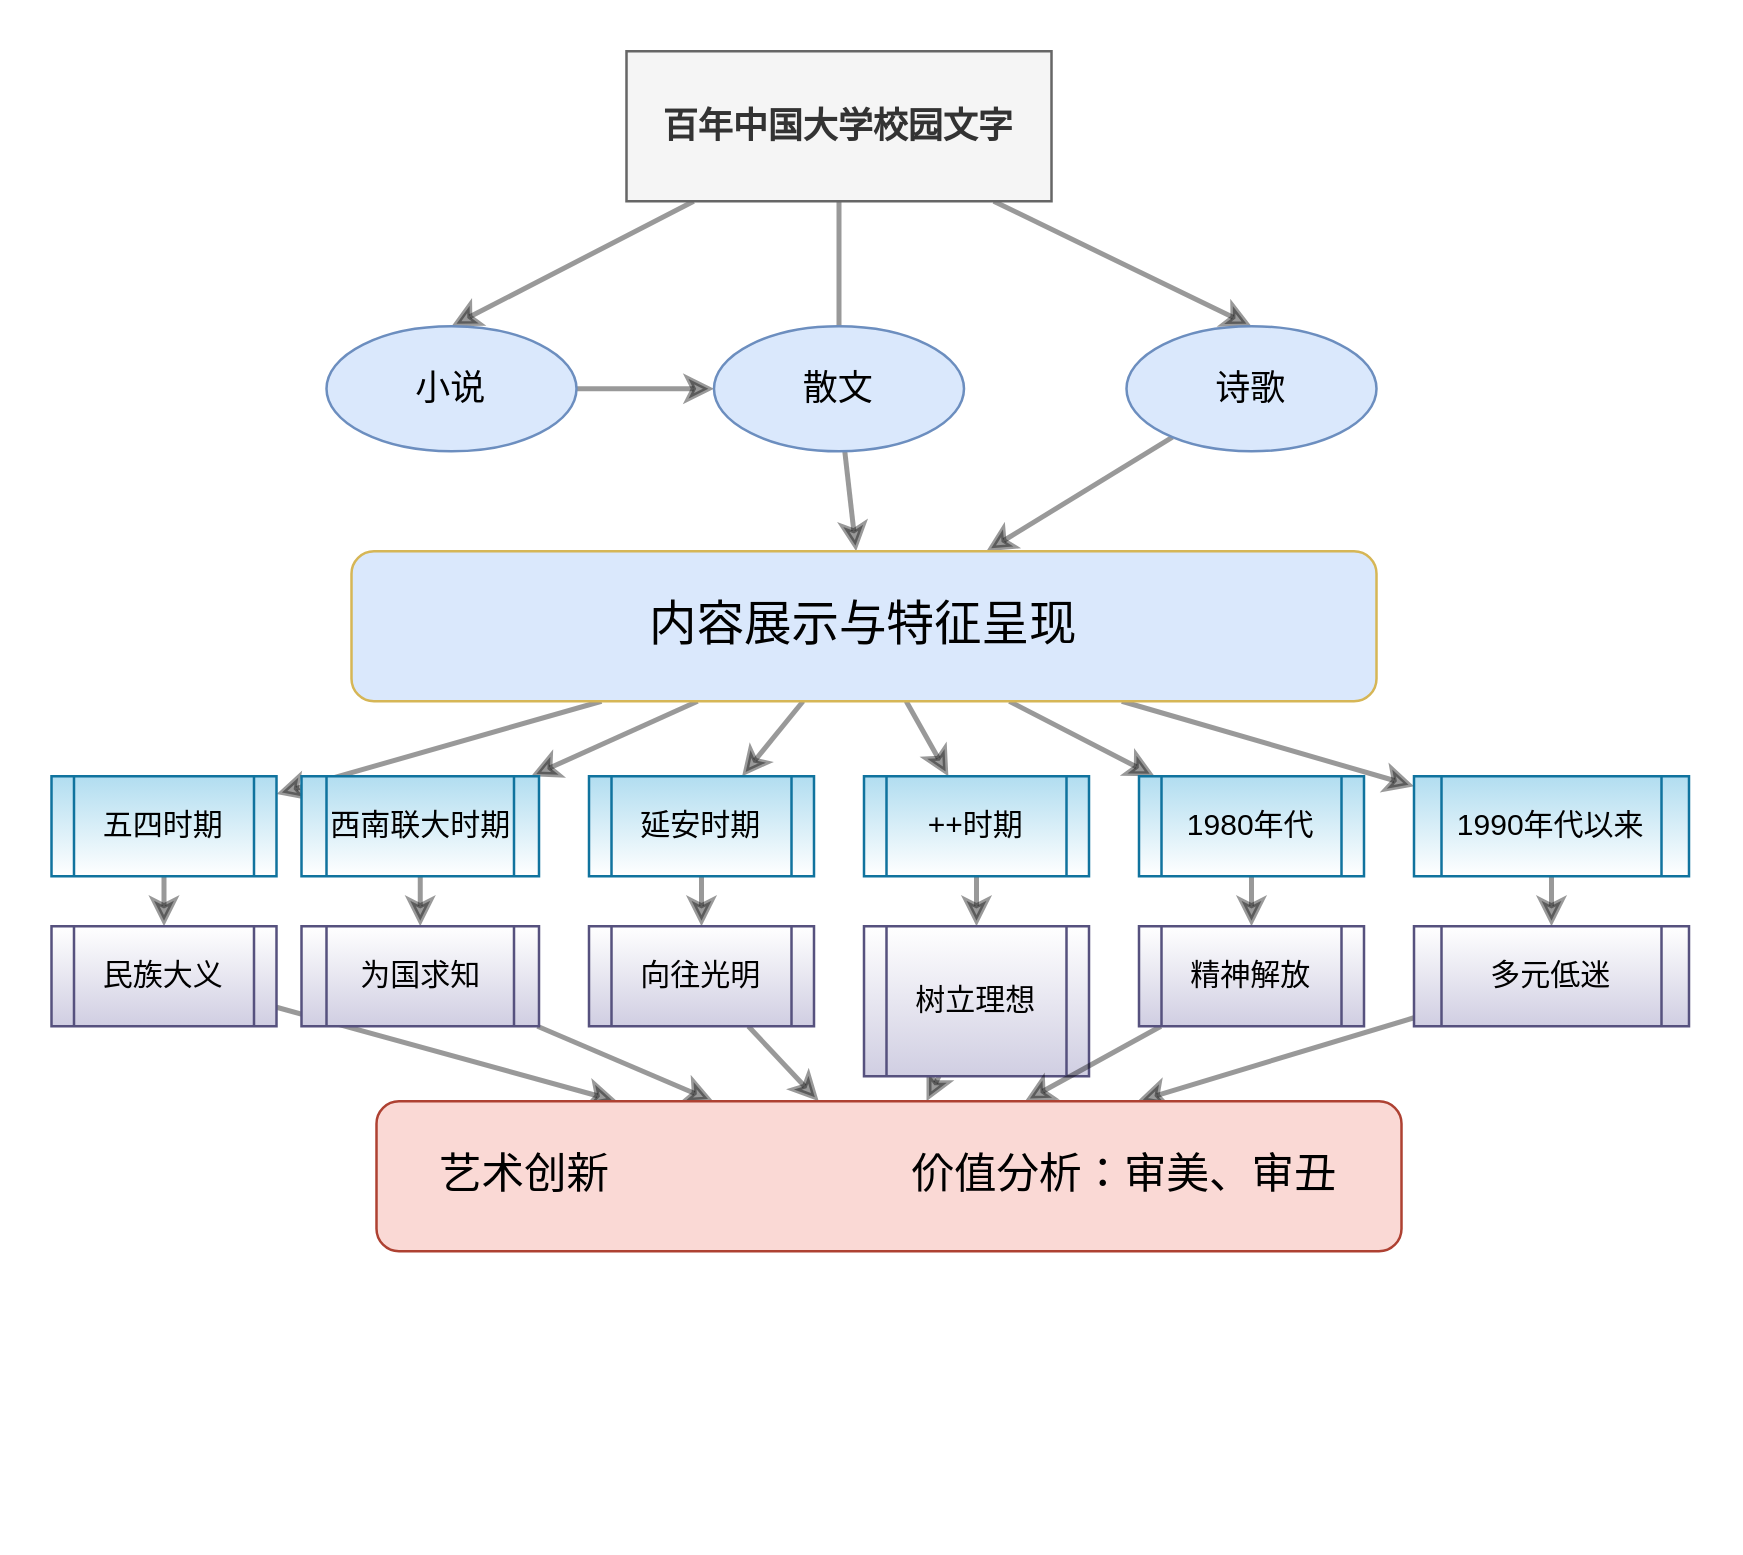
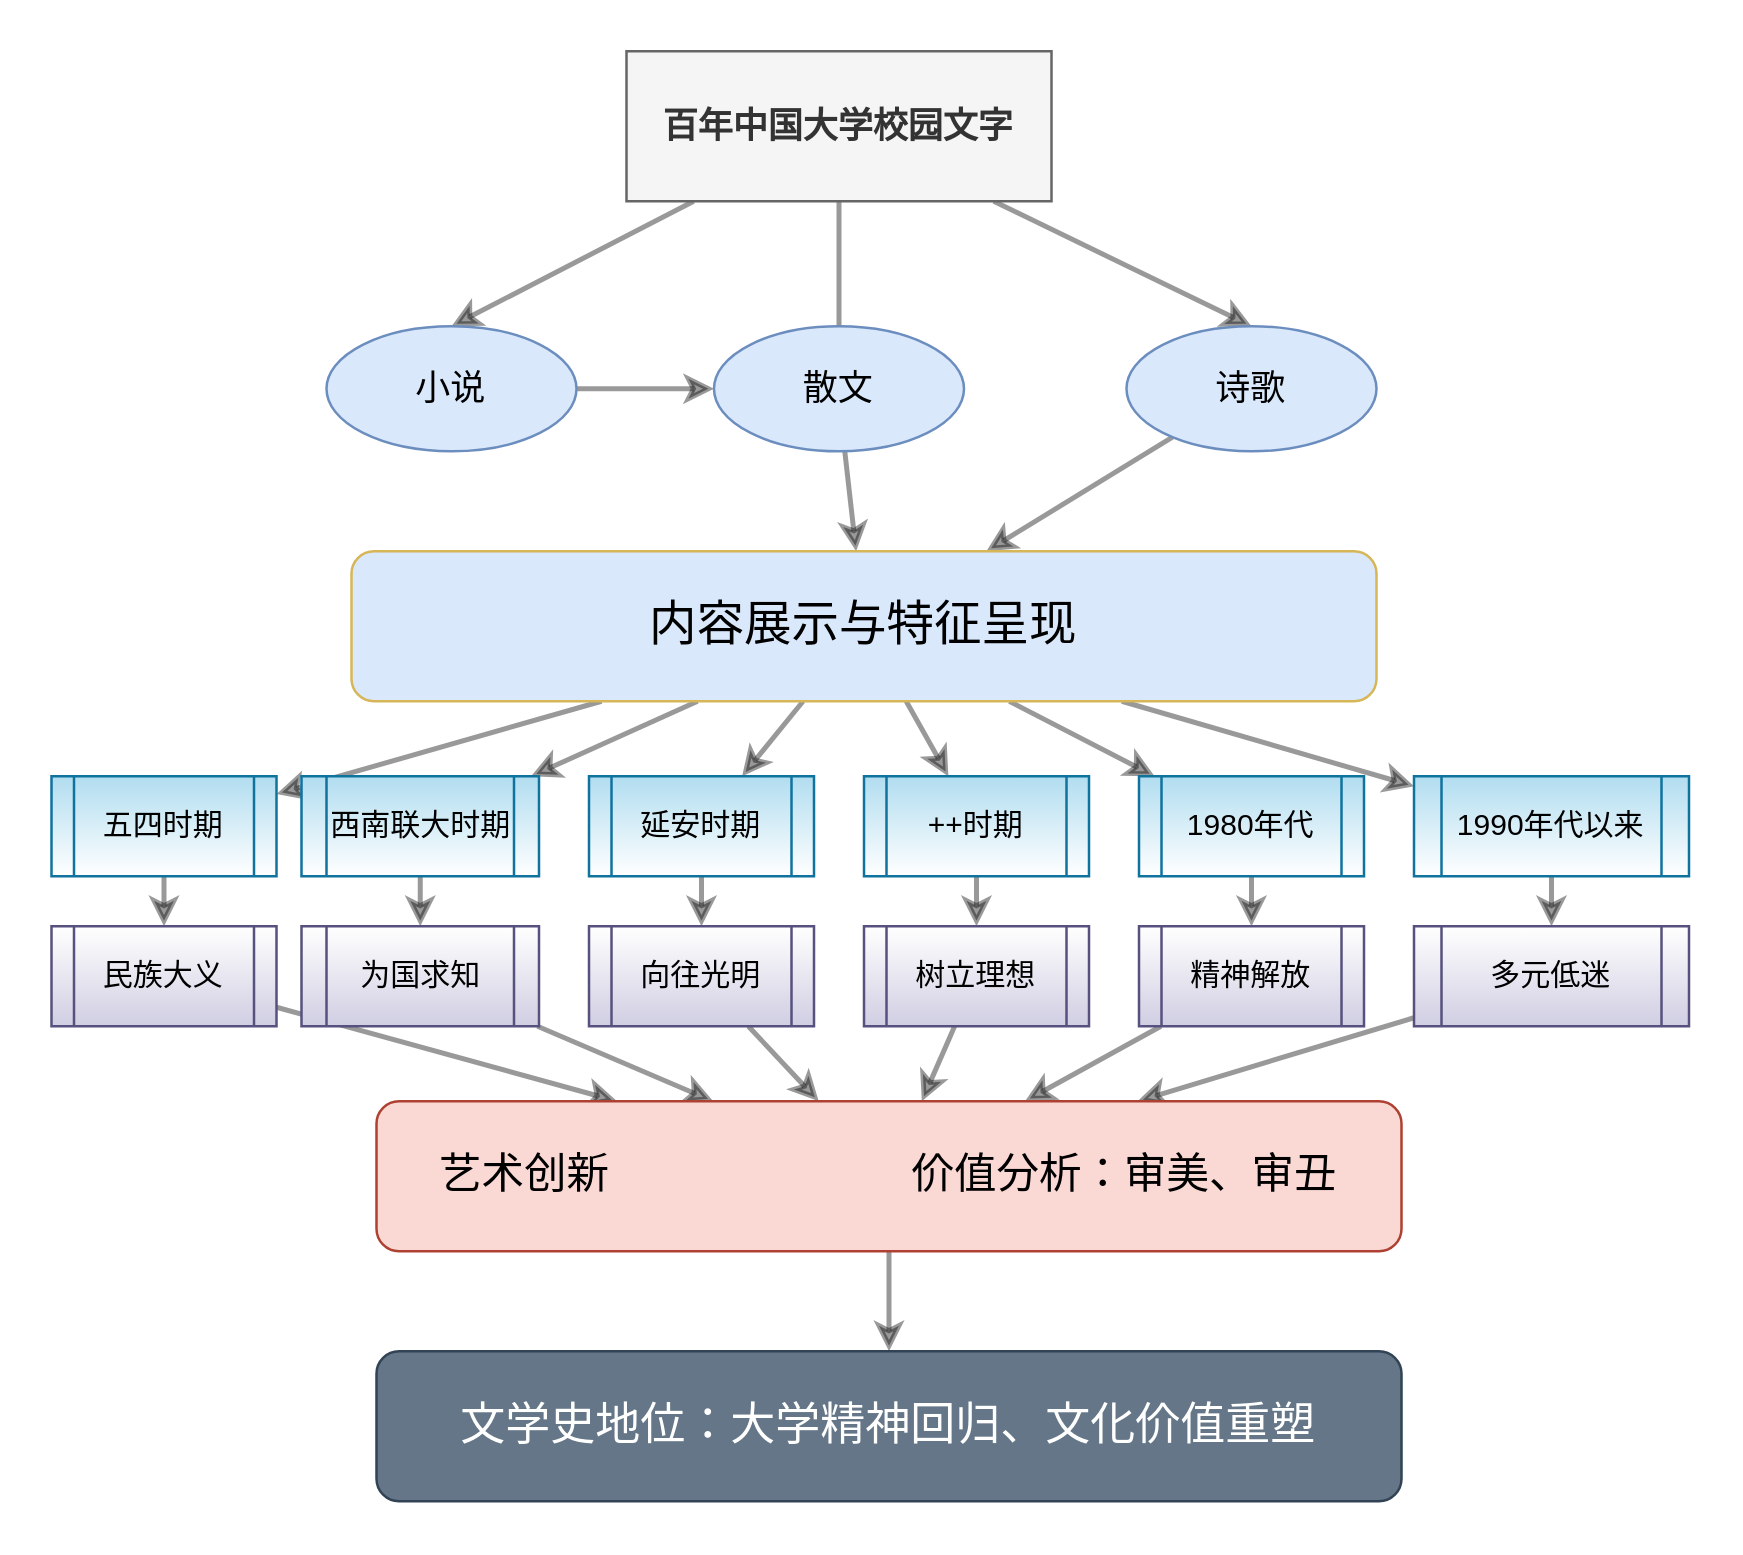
node "树立理想": size 225x150 -> 225x100
edge "艺术创新 价值分析：审美、审丑" -> "文学史地位：大学精神回归、文化价值重塑": added
node "文学史地位：大学精神回归、文化价值重塑": added
